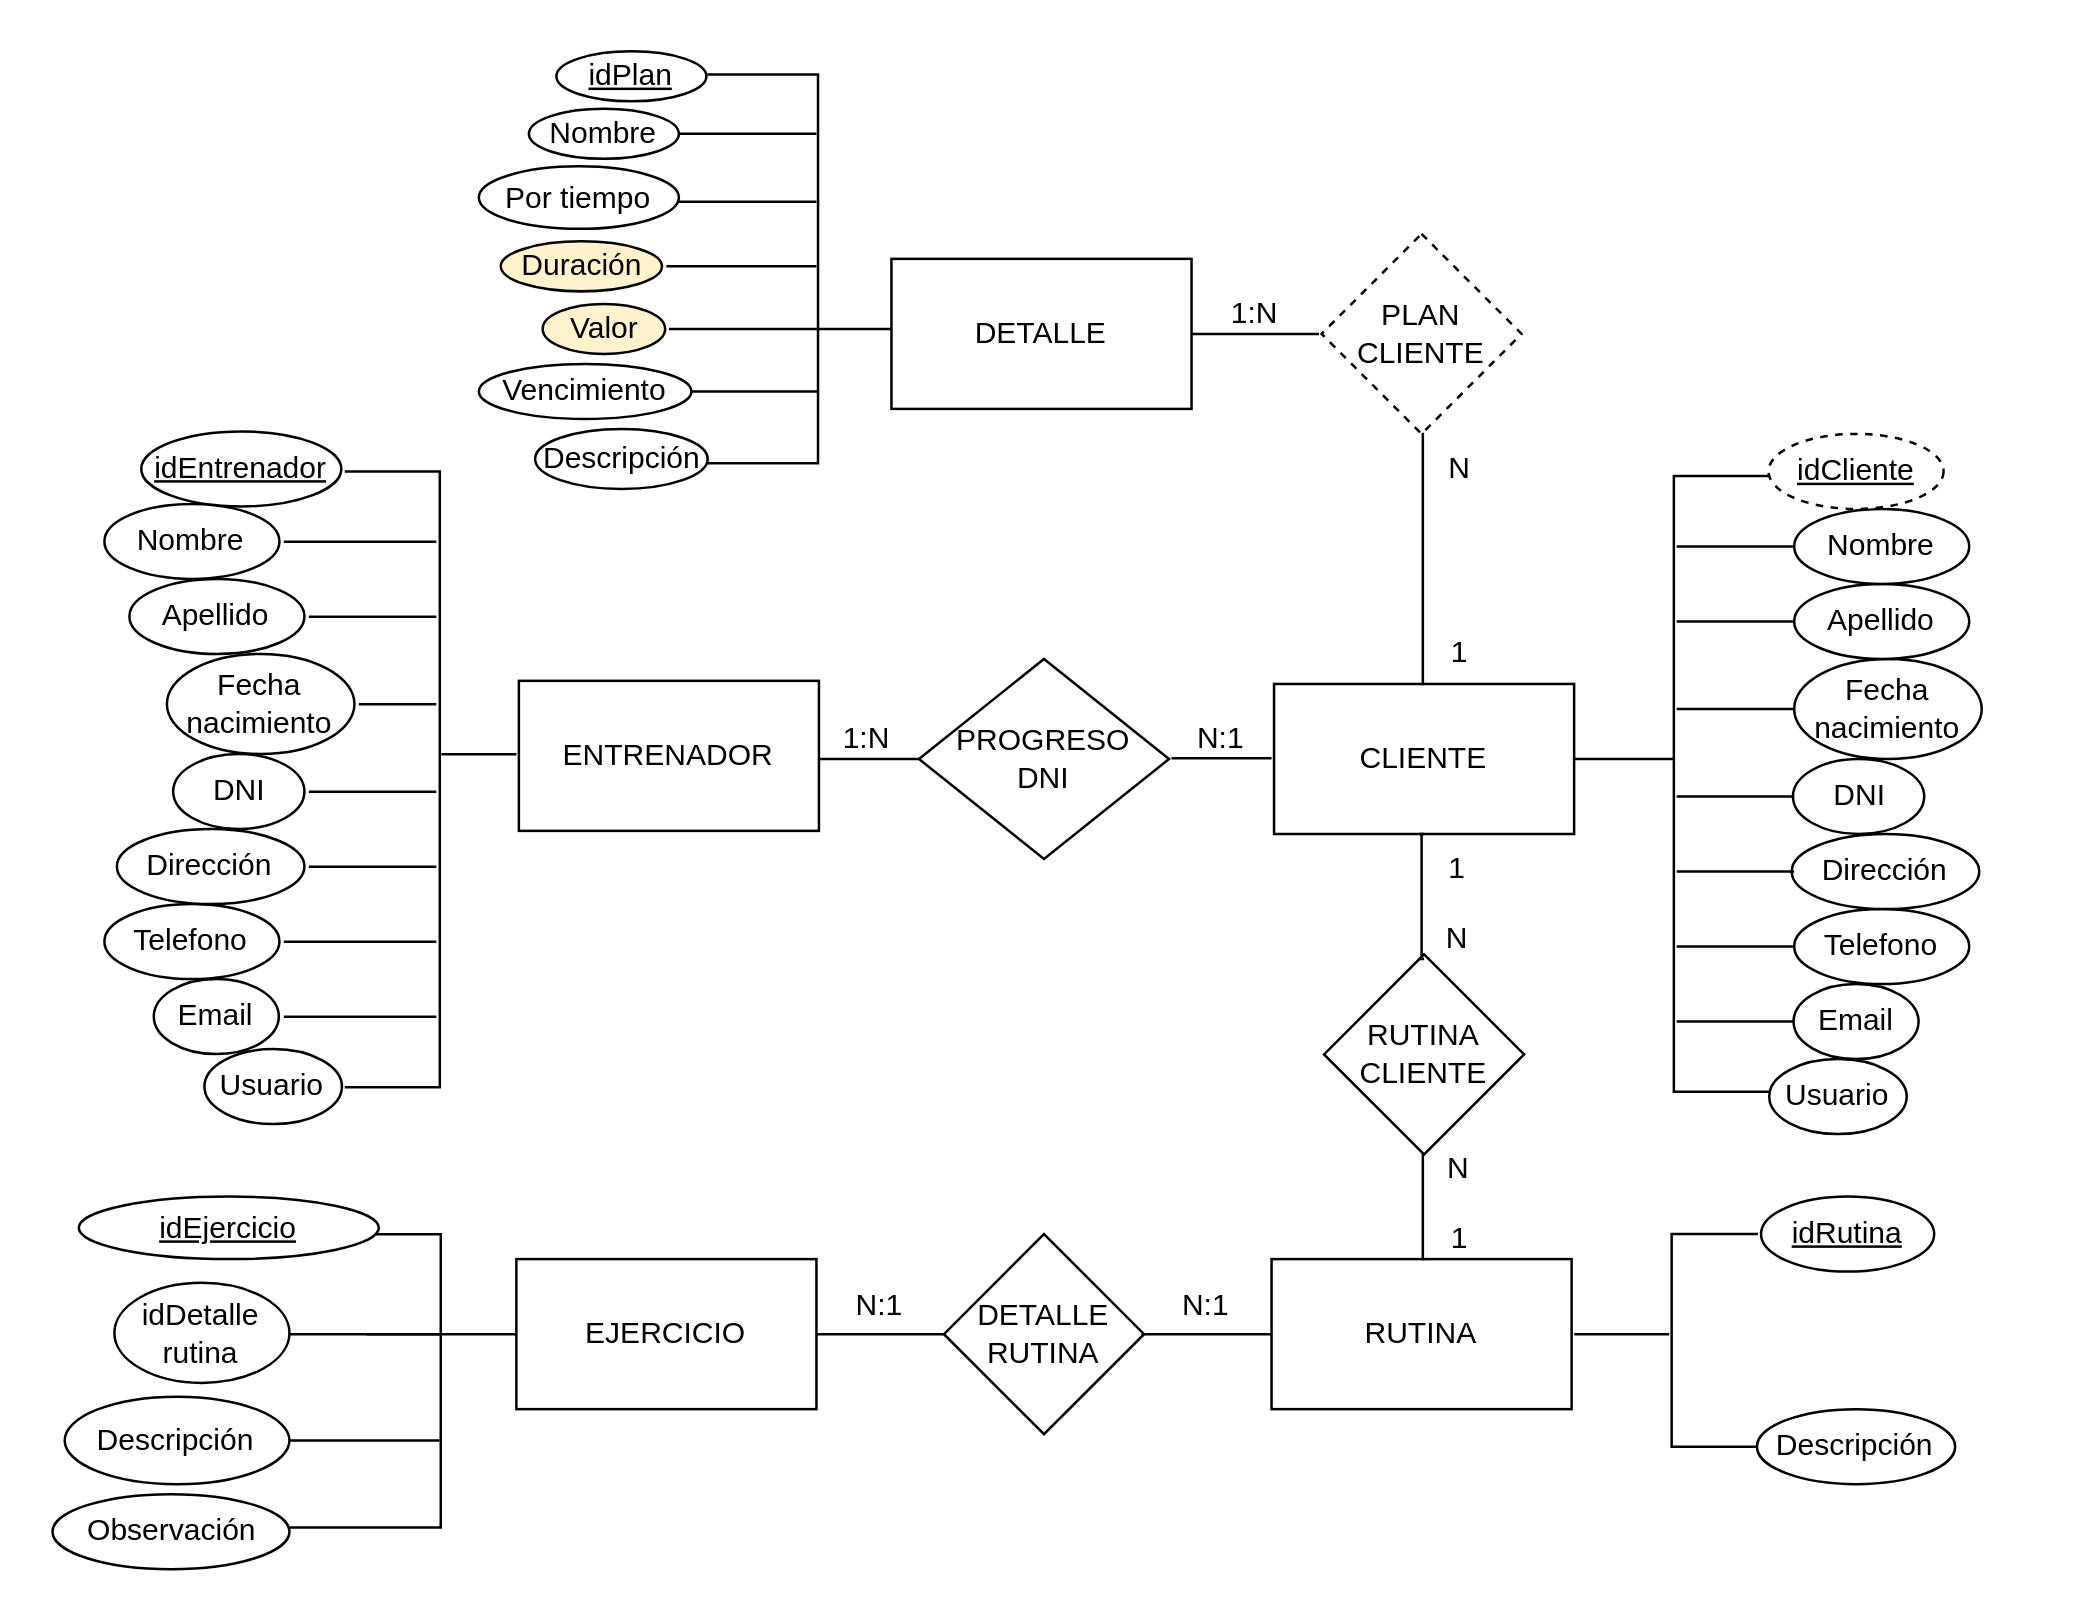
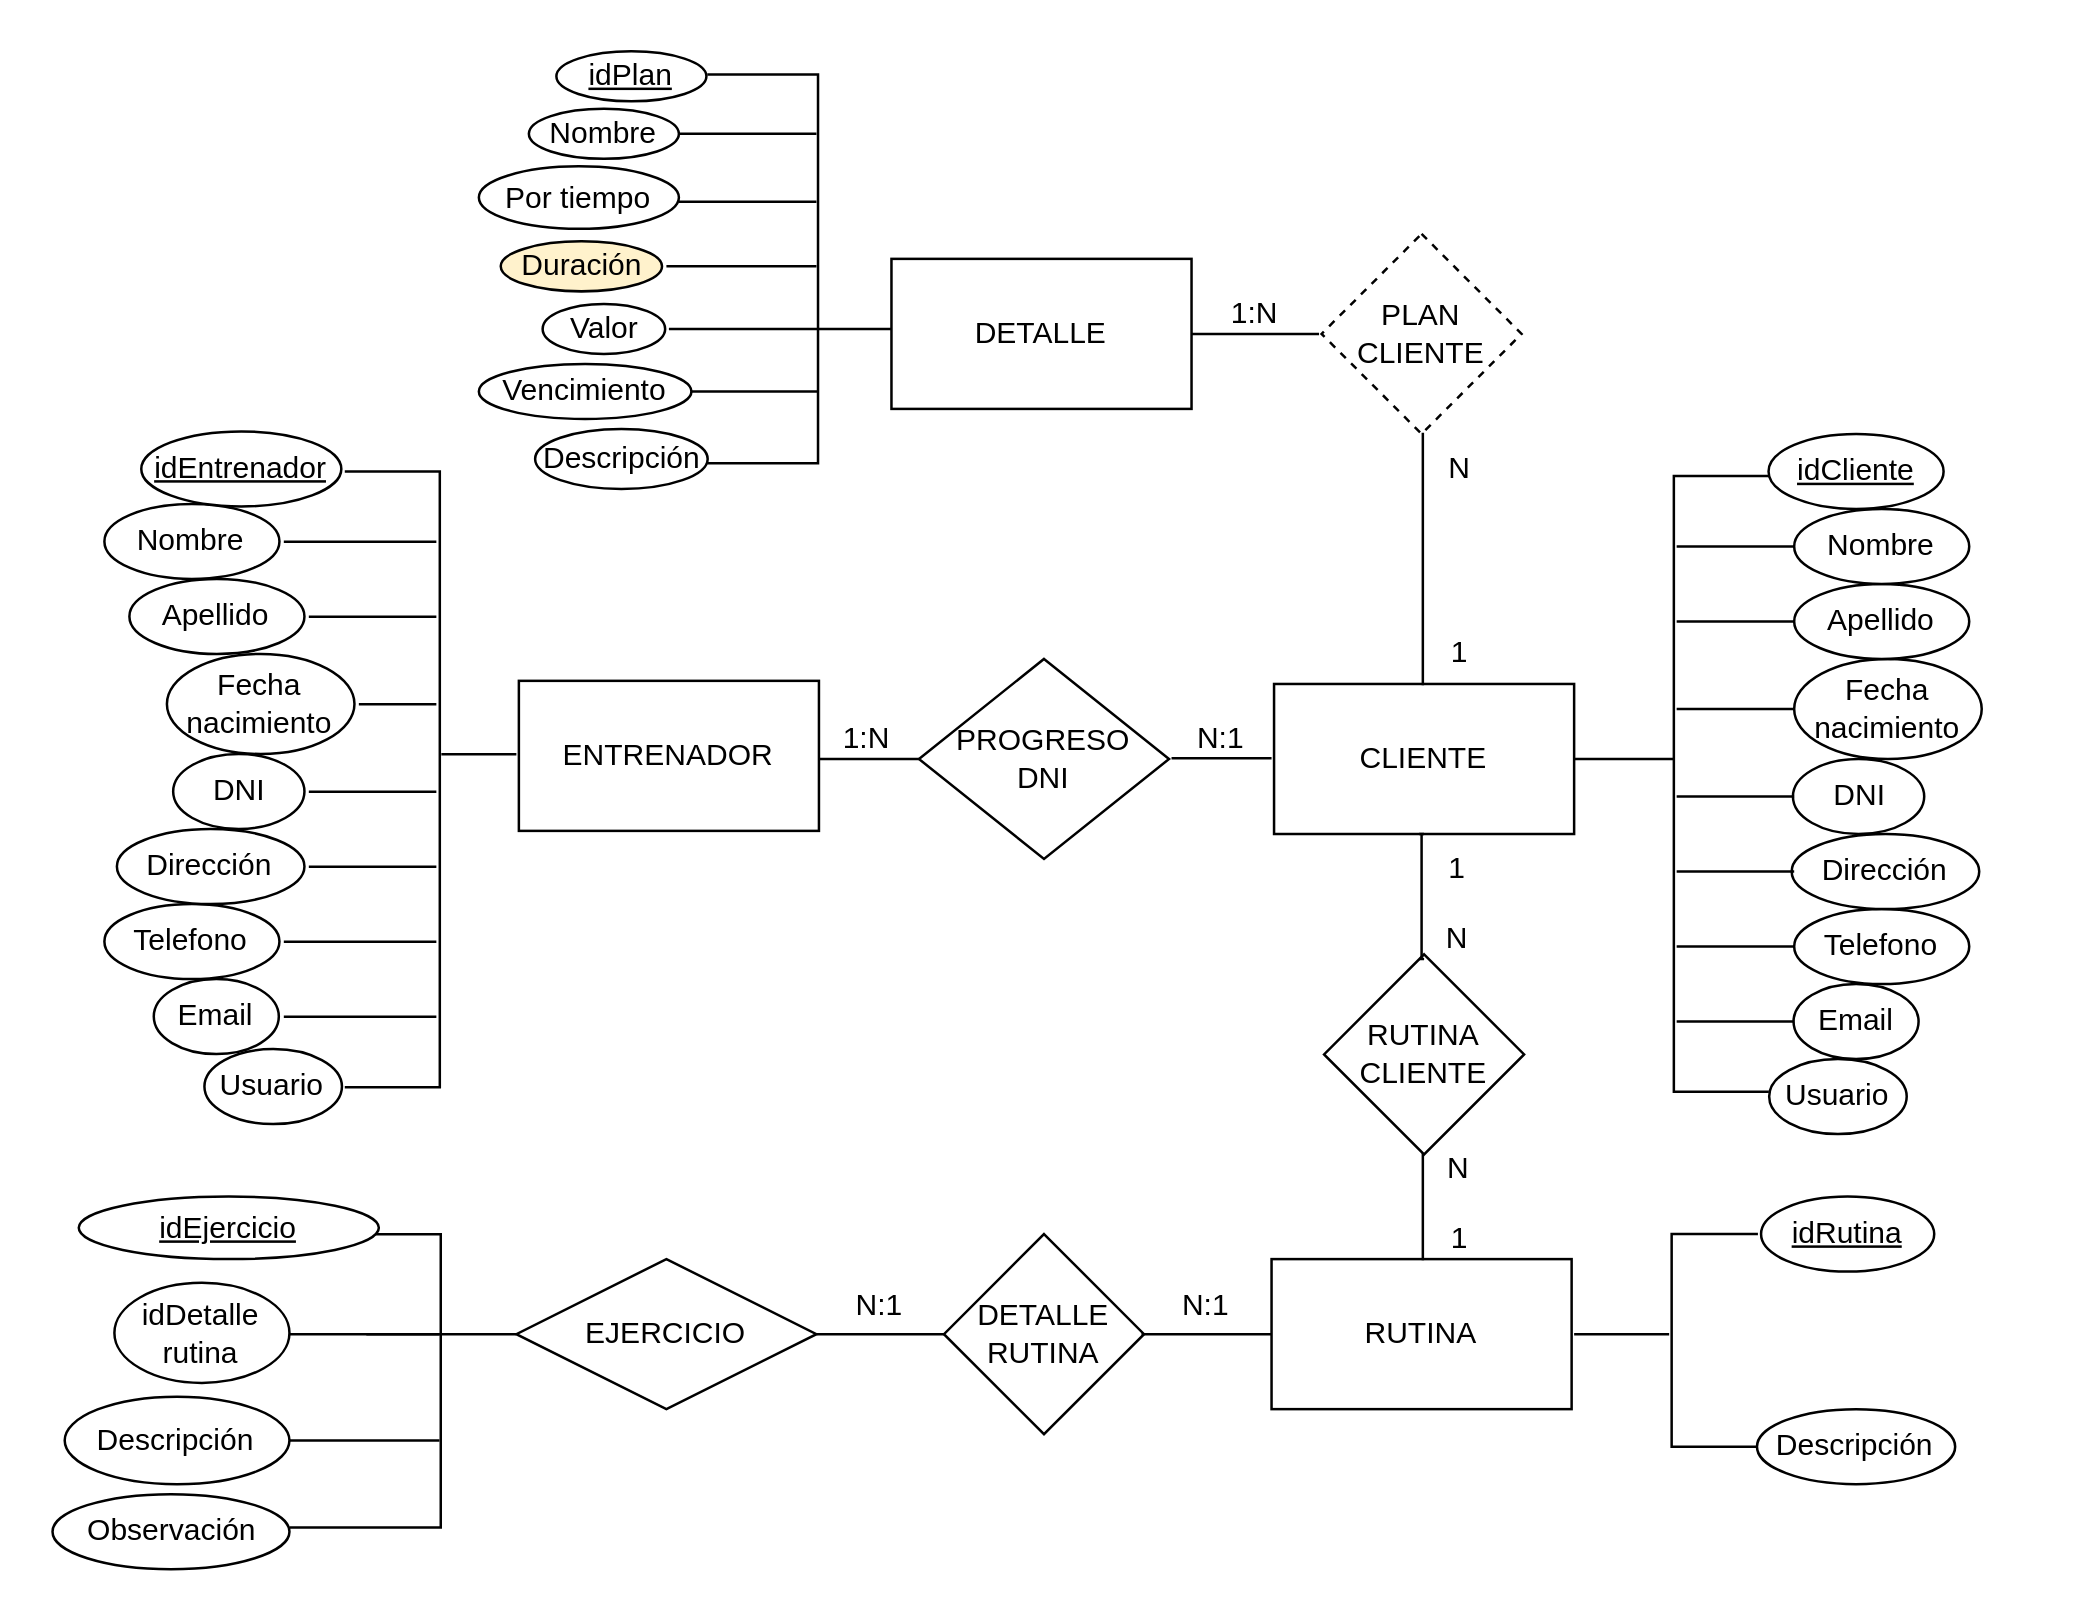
node "Valor": fillcolor #fff2cc -> #ffffff
node "idCliente": style dashed -> solid
node "EJERCICIO": shape rectangle -> diamond
